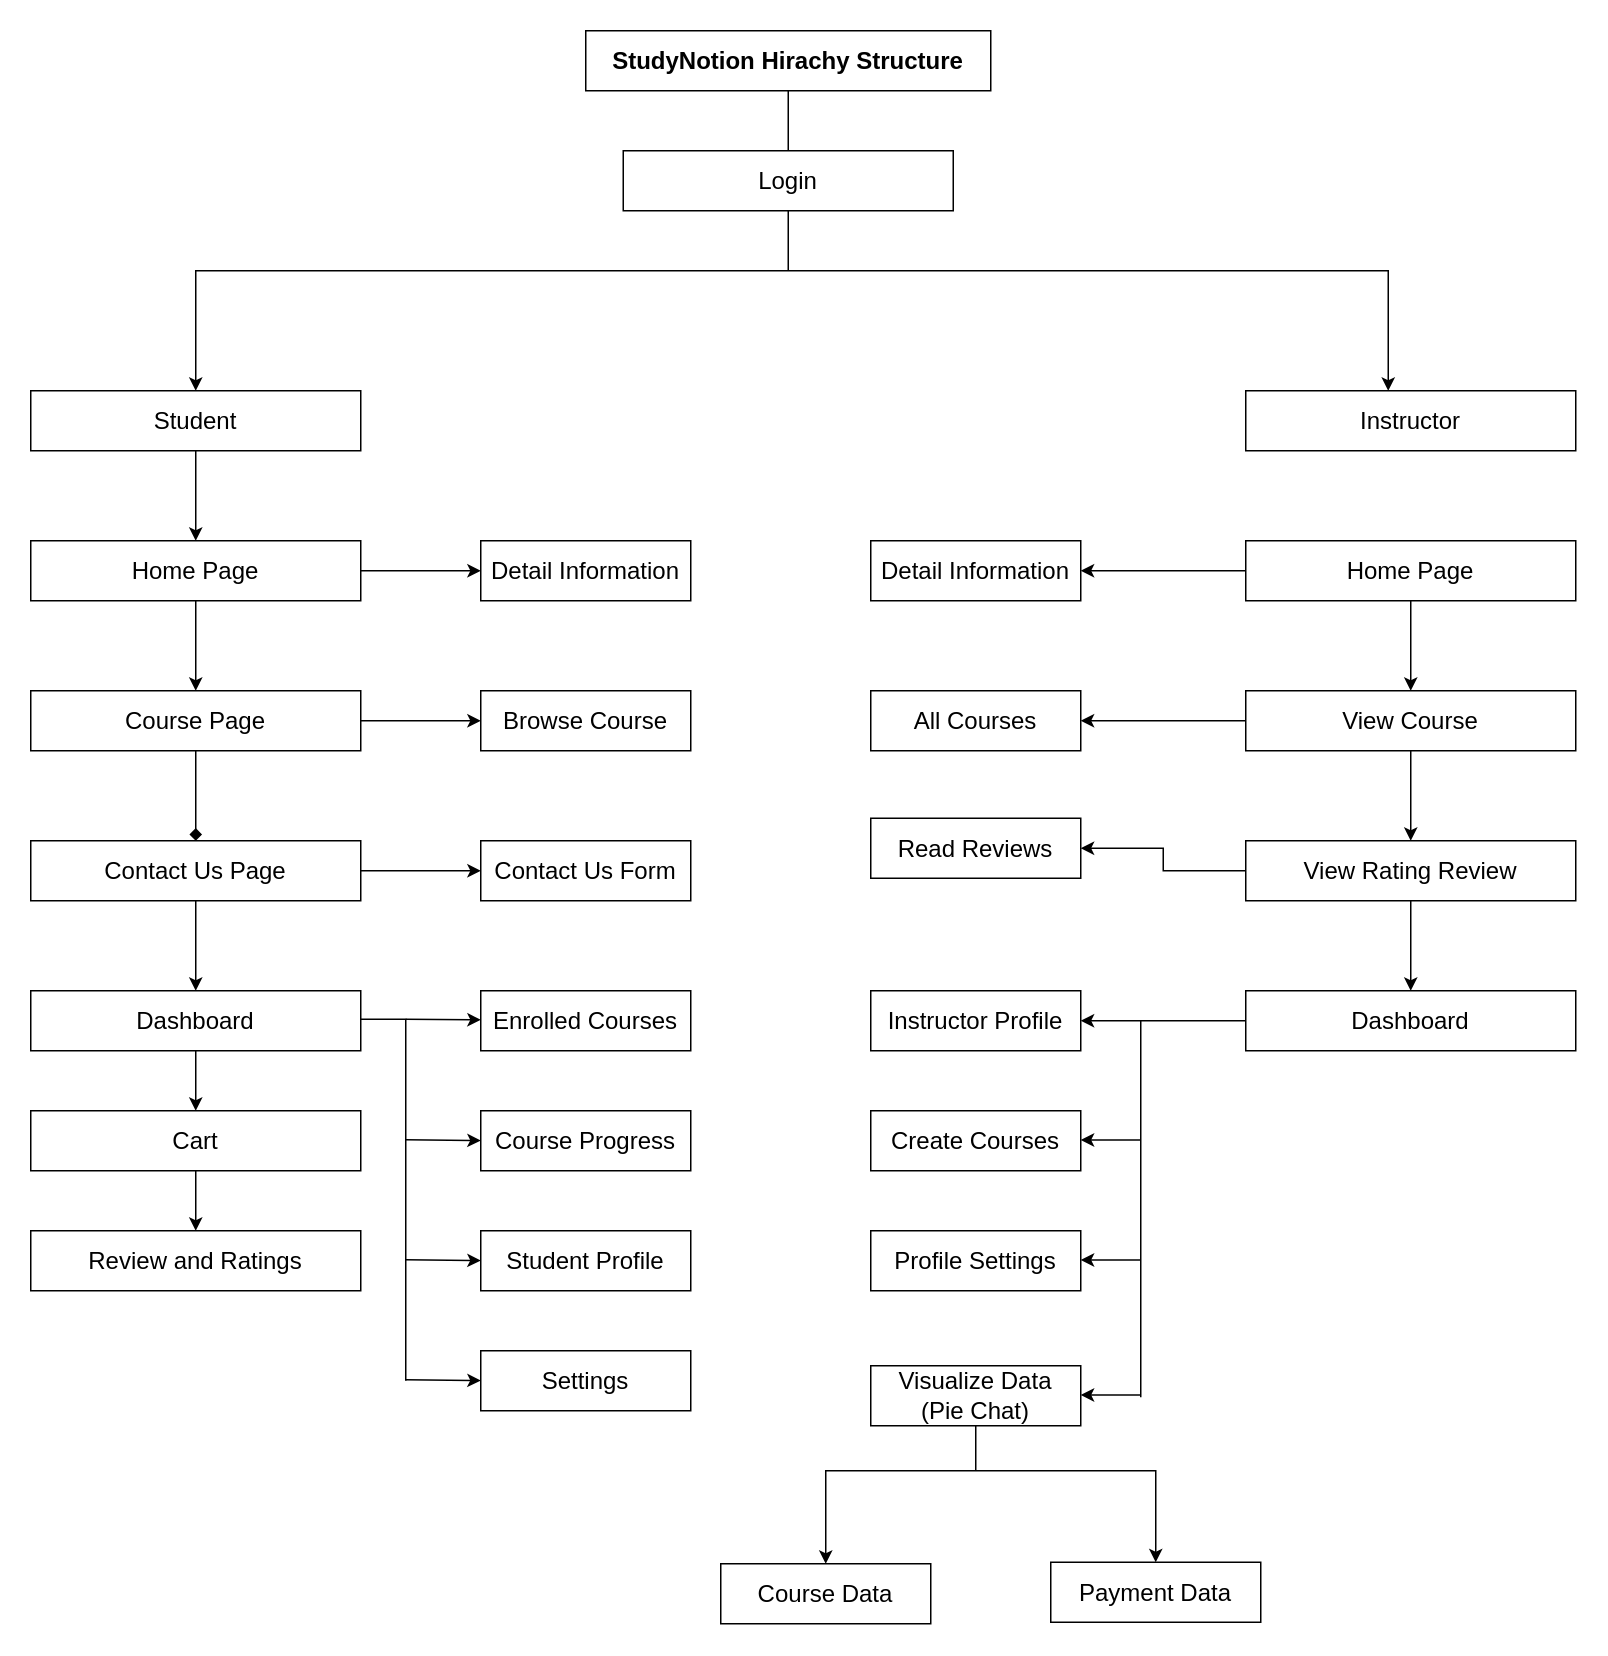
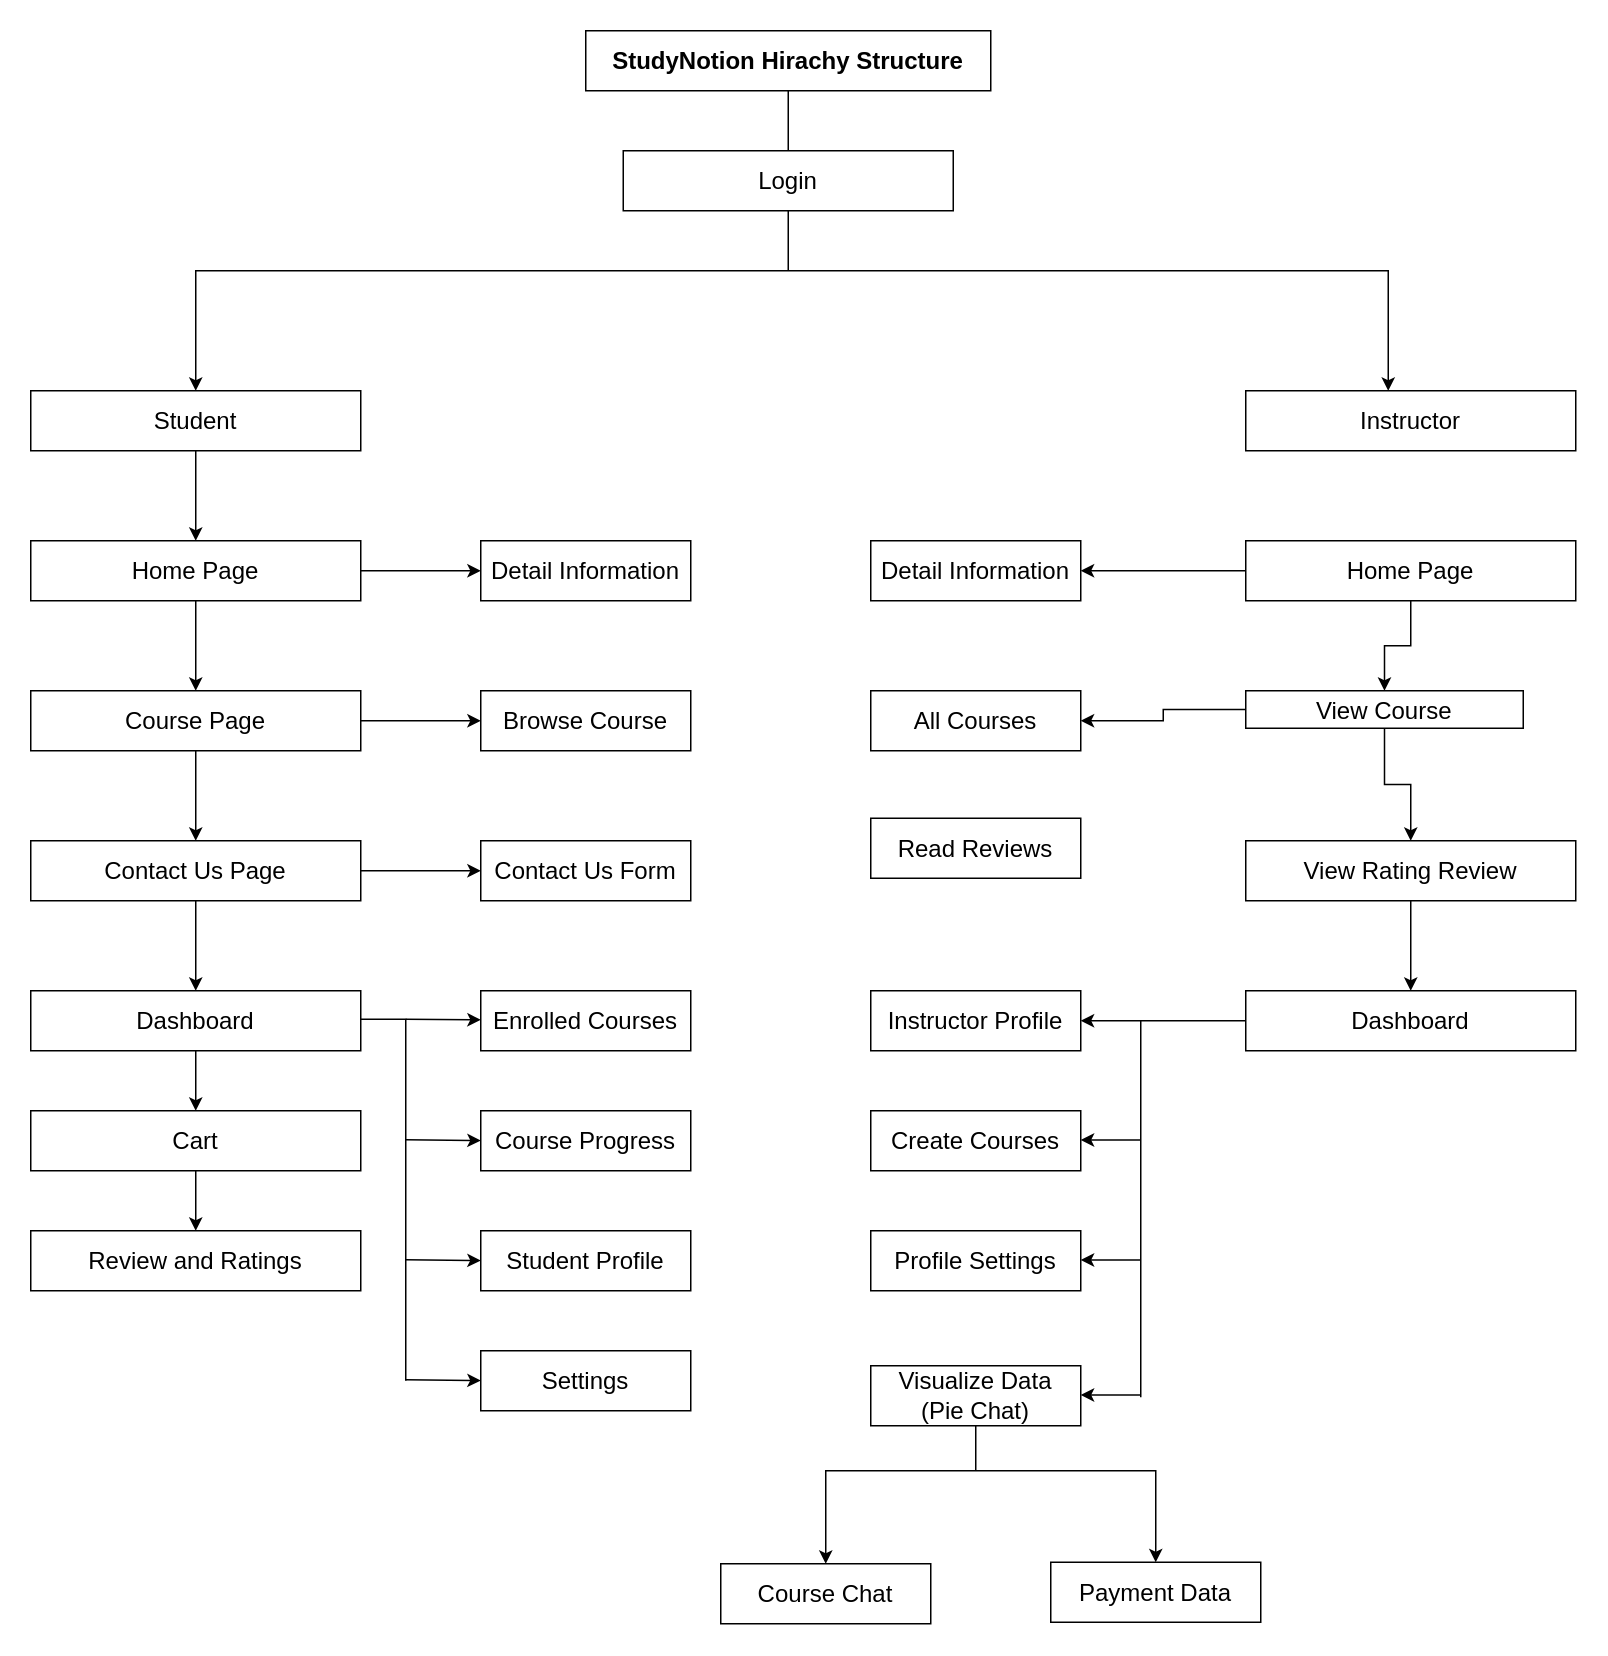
node "View Course": size 330x60 -> 278x38
edge "Course Page" -> "Contact Us Page": arrowhead diamond -> classic
edge "View Rating Review" -> "Read Reviews": removed
node "Course Data": label "Course Data" -> "Course Chat"
